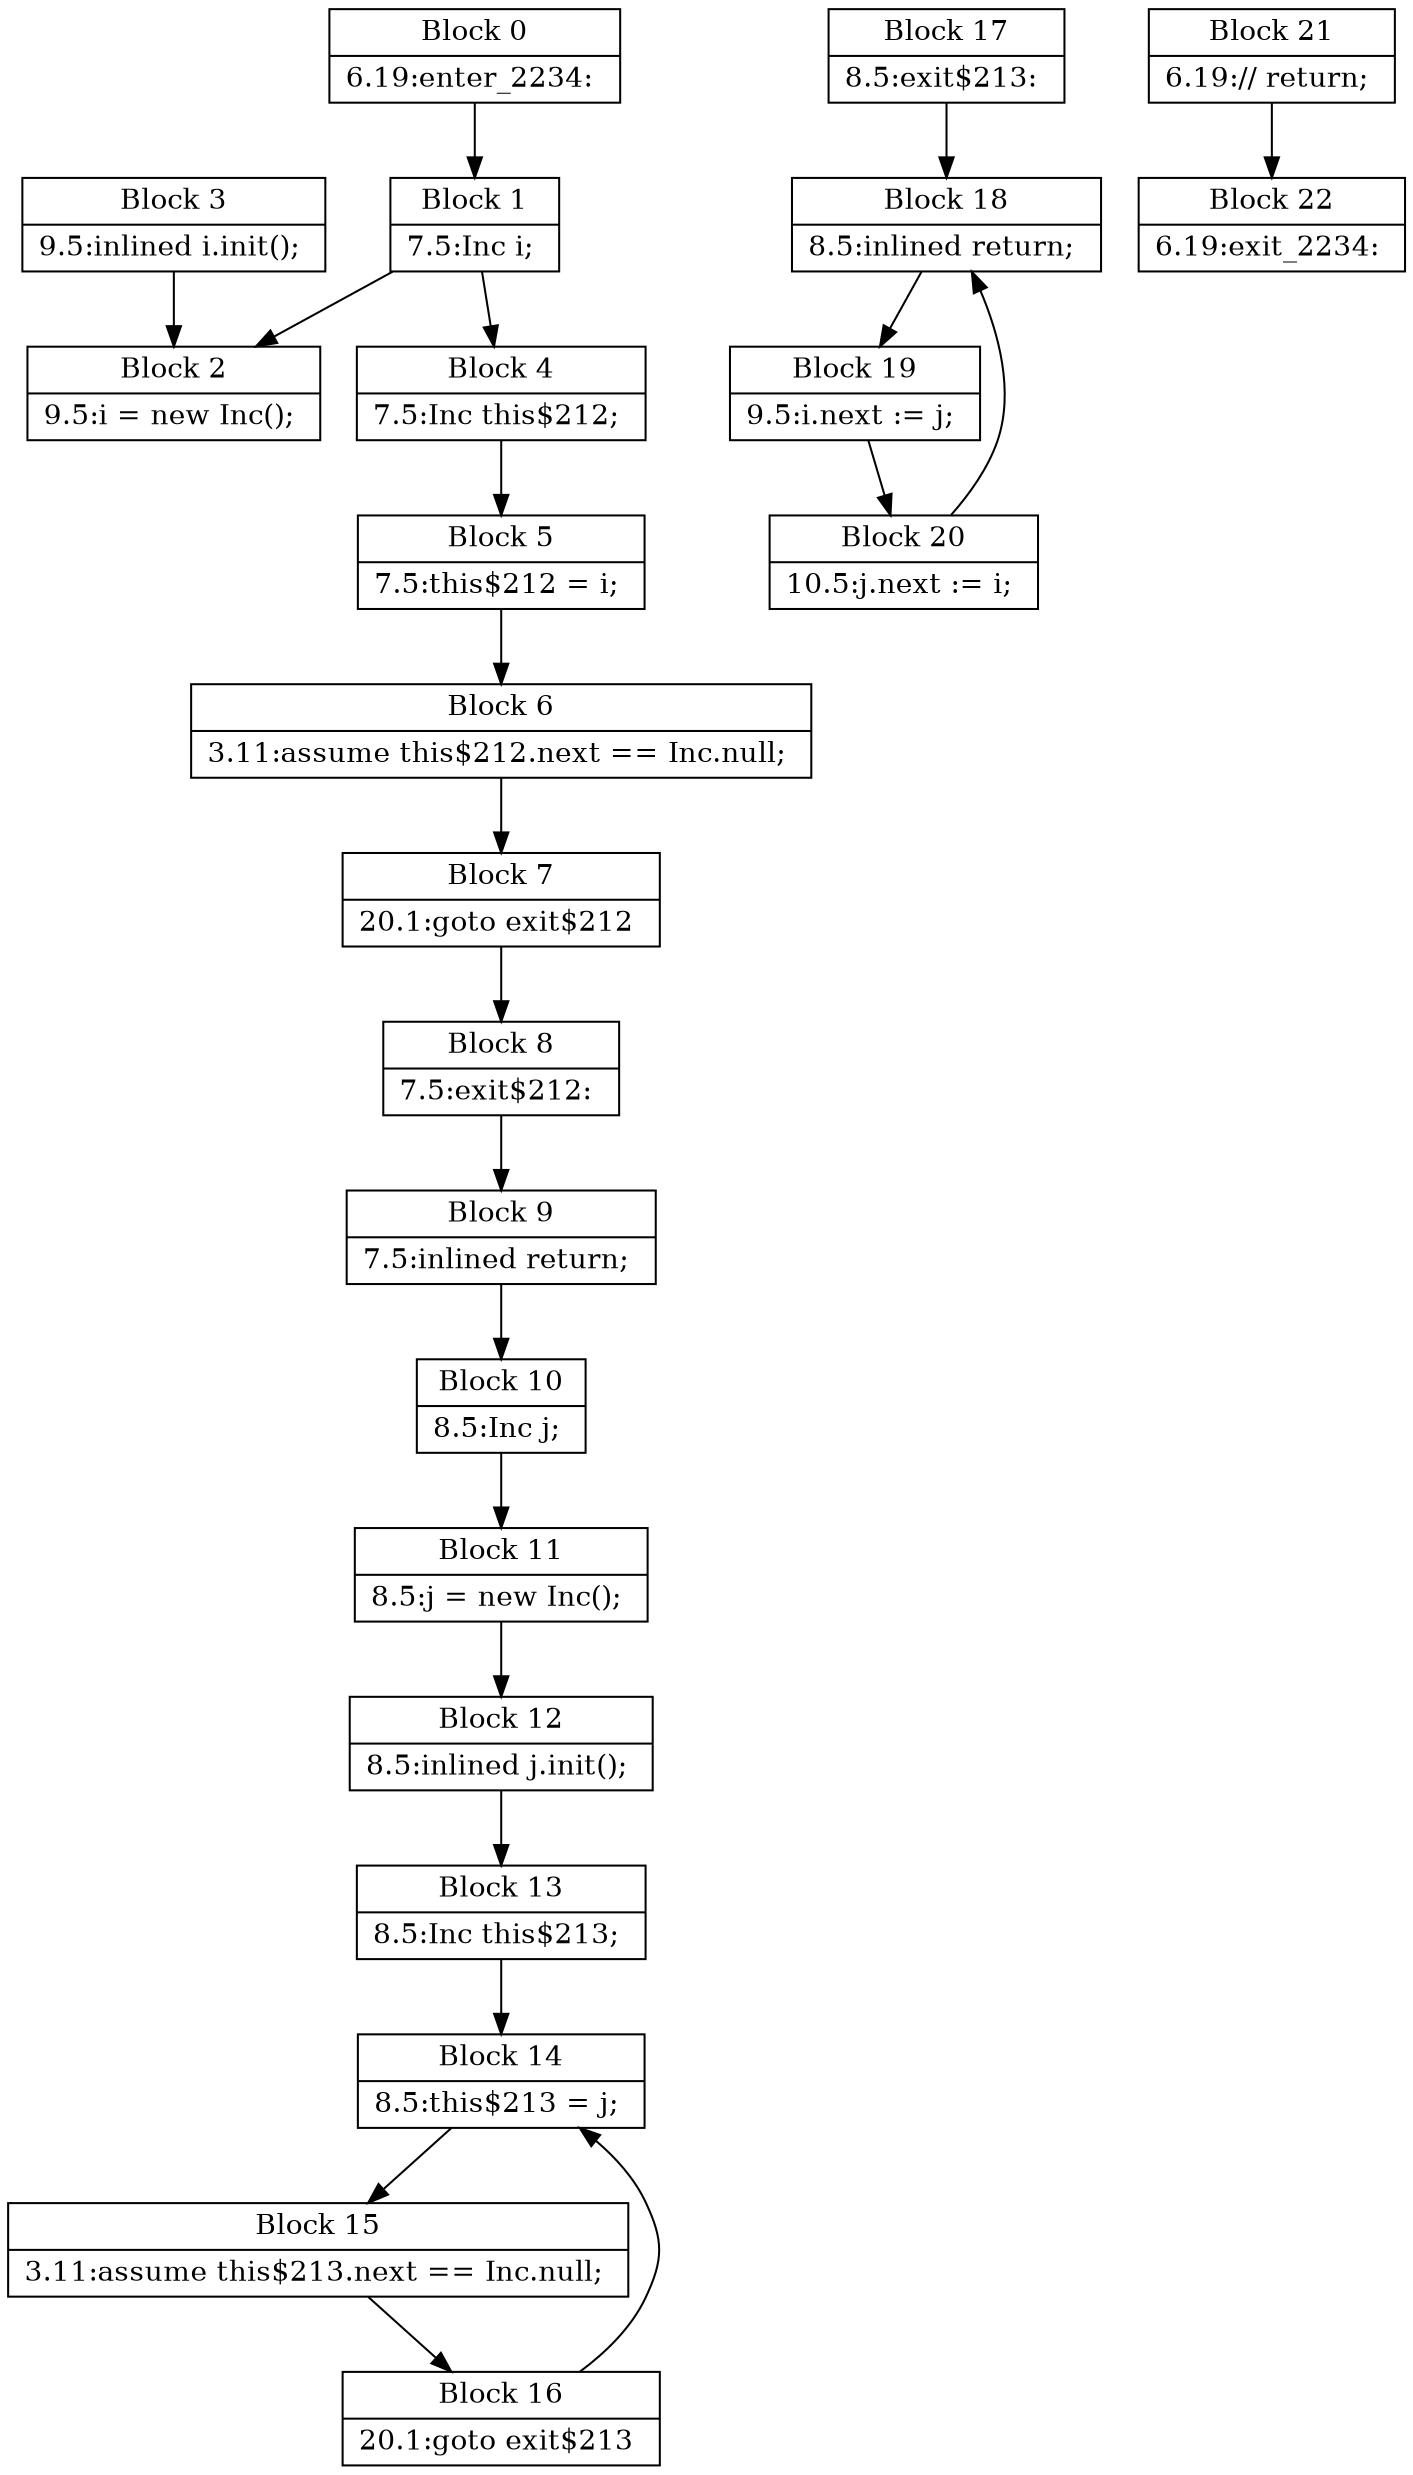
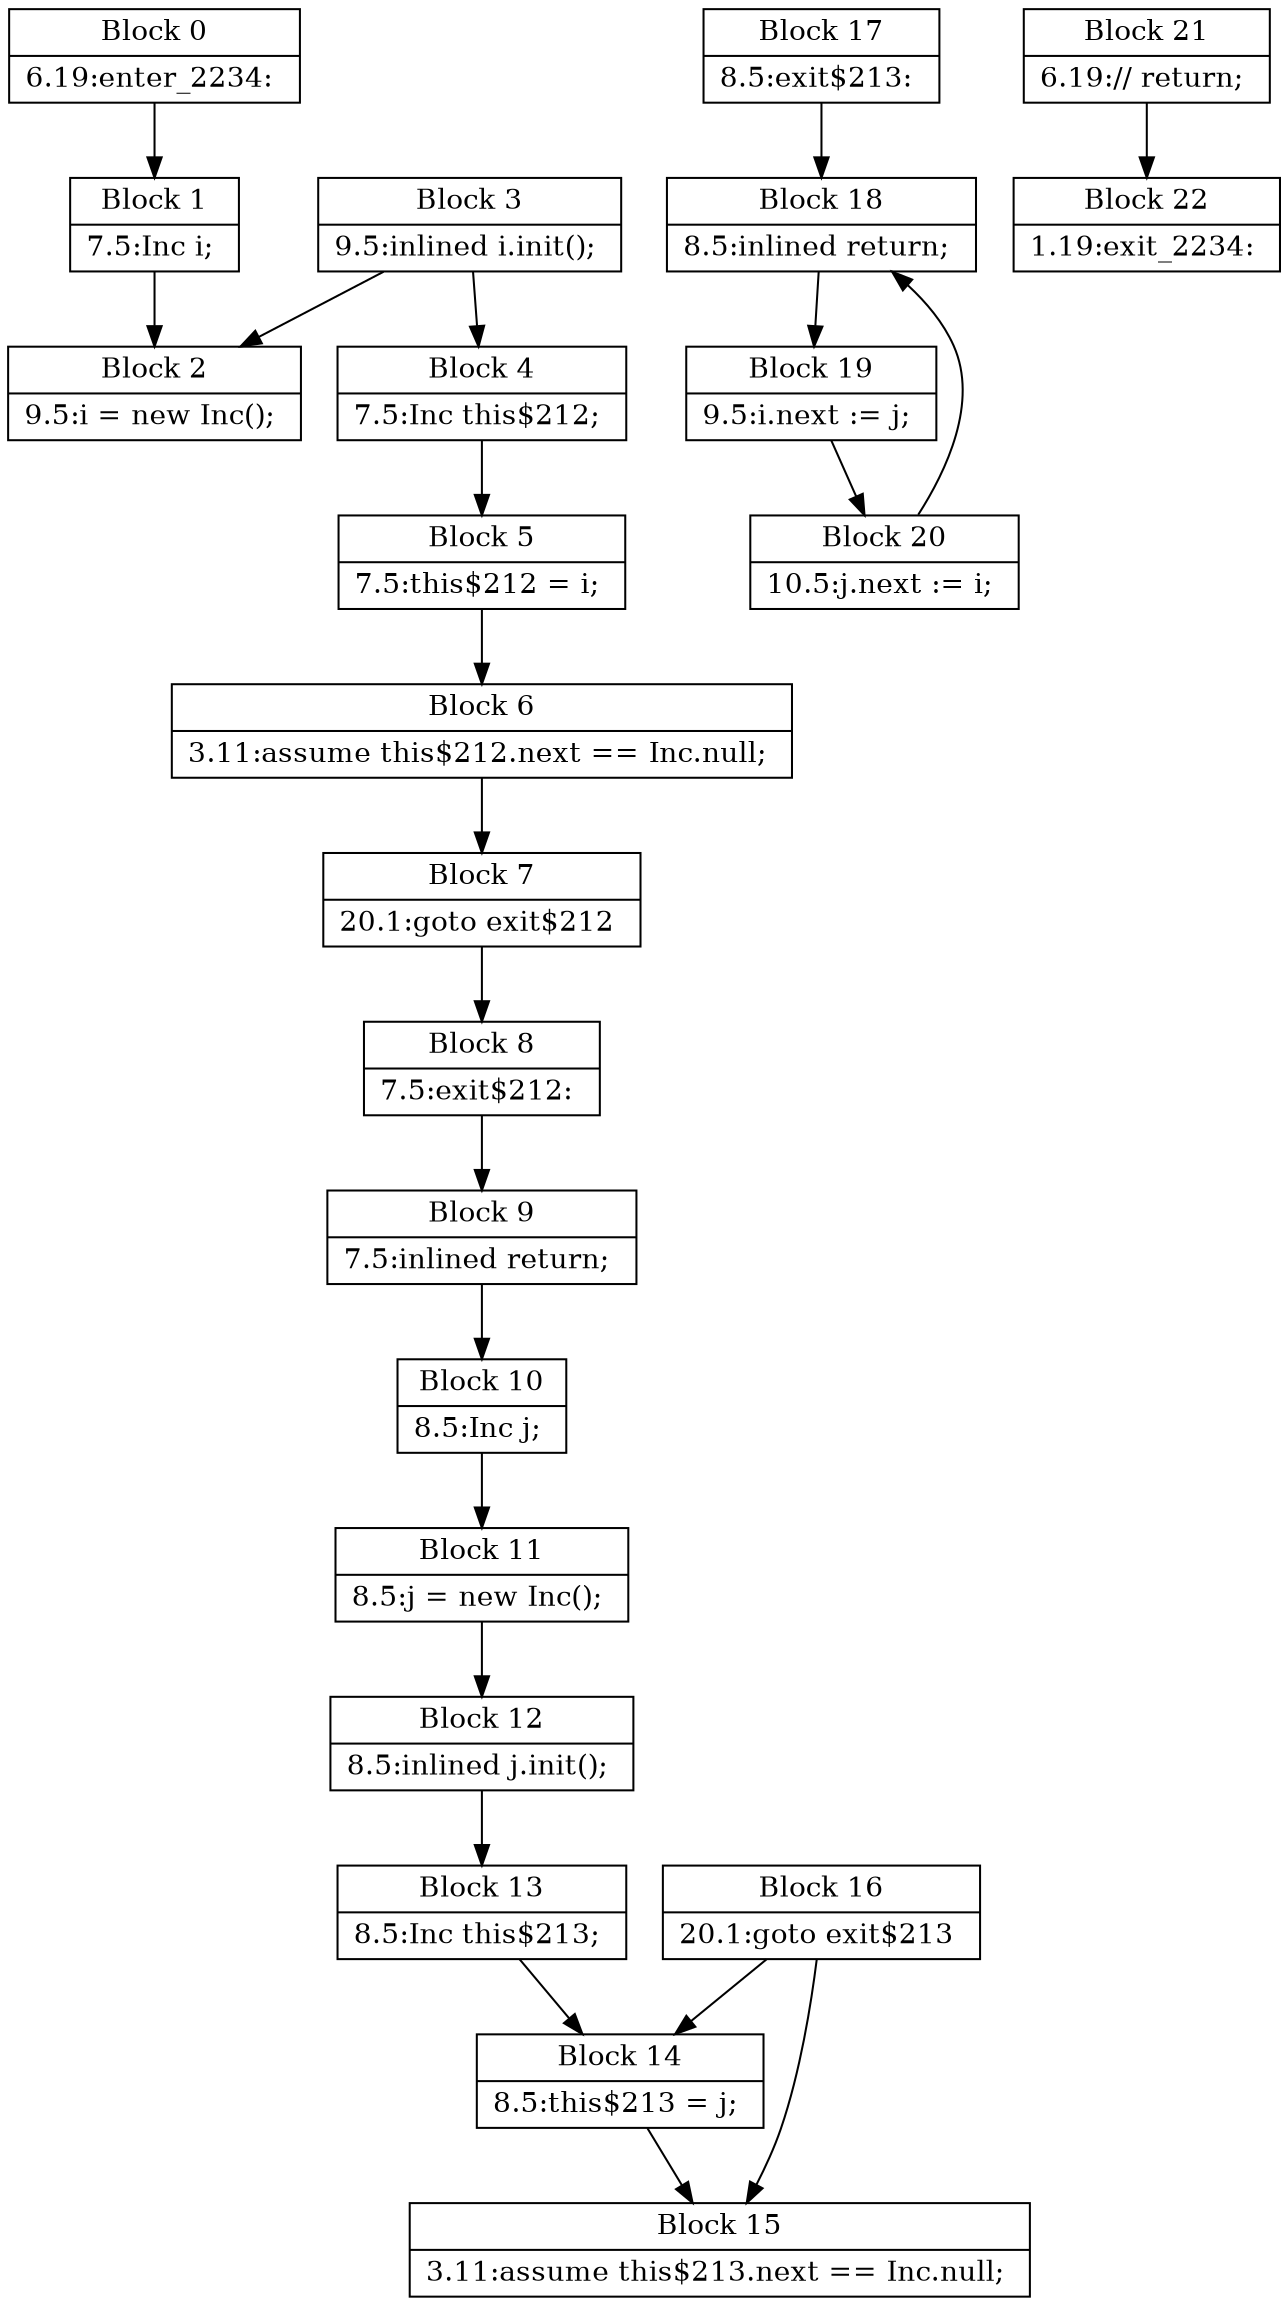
node "Block 22": text "6.19:exit_2234:" -> "1.19:exit_2234:"
edge "Block 1" -> "Block 4": now "Block 3" -> "Block 4"
edge "Block 15" -> "Block 16": reversed
